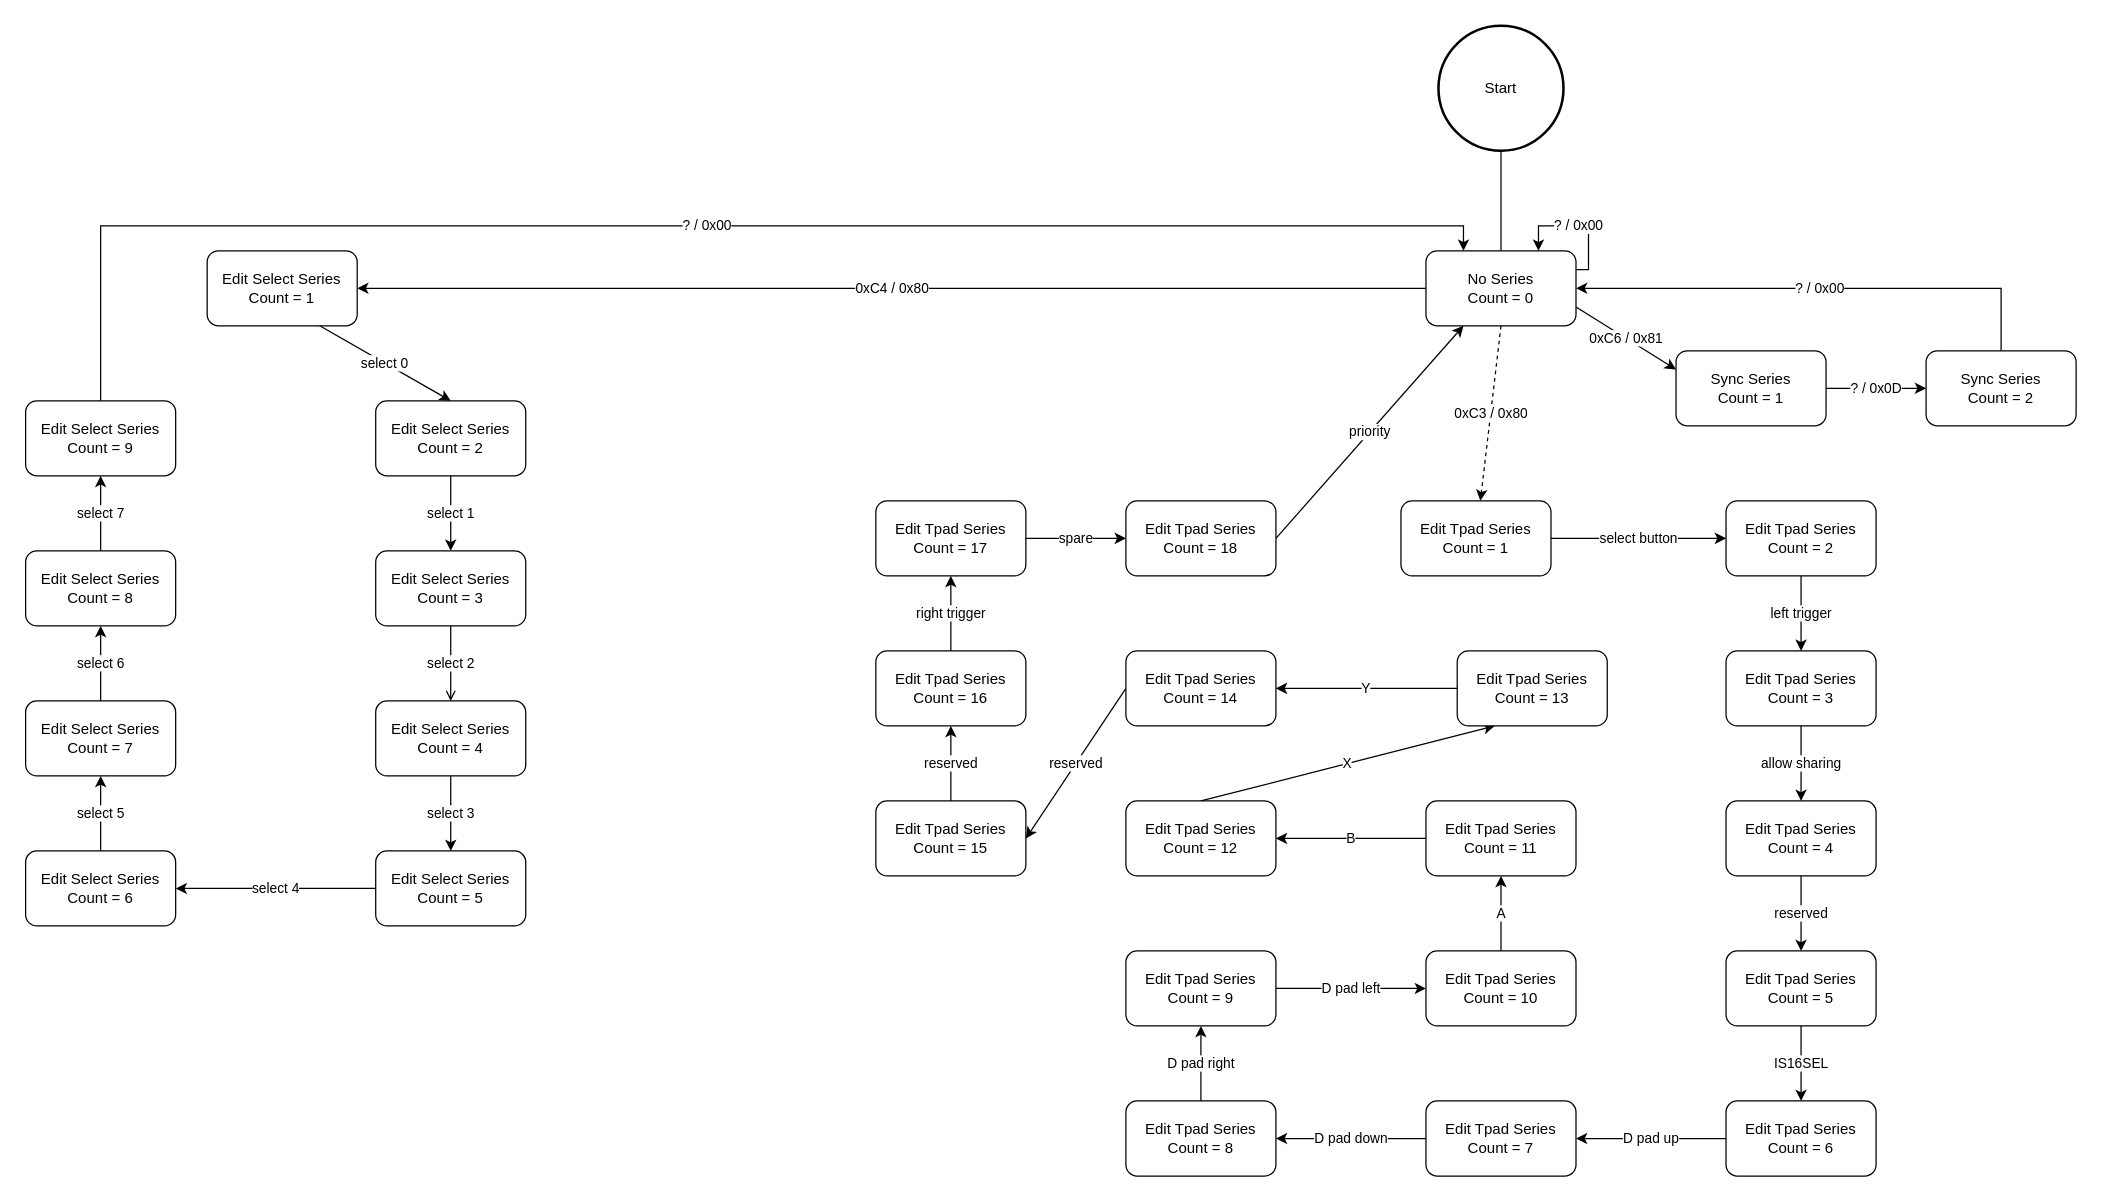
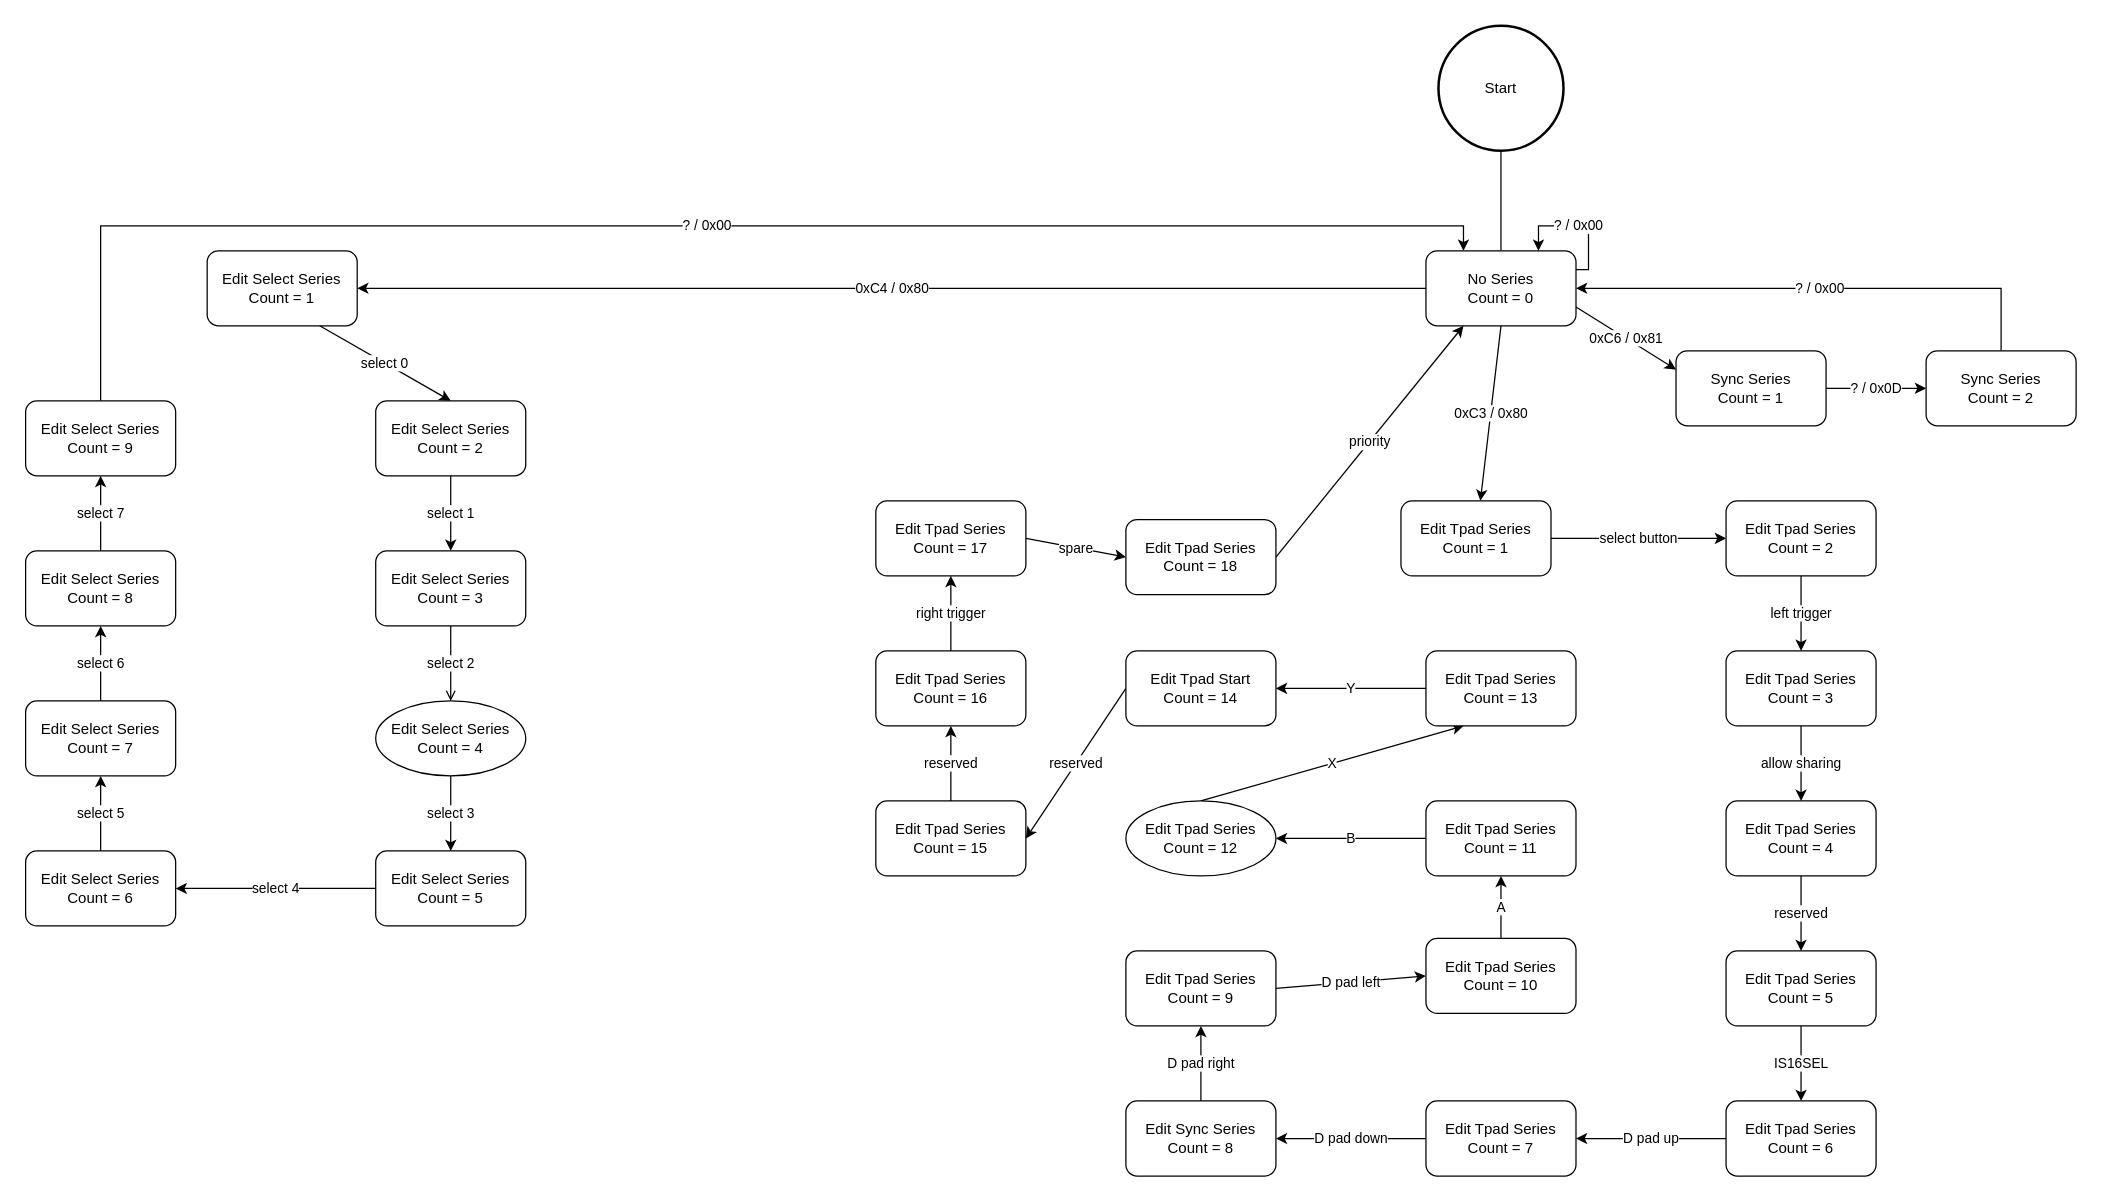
edge "No Series Count = 0" -> "Edit Tpad Series Count = 1": style dashed -> solid
node "Edit Tpad Series Count = 18": moved (1201, 538) -> (1201, 557)
node "Edit Tpad Series Count = 14": label "Edit Tpad Series Count = 14" -> "Edit Tpad Start Count = 14"
node "Edit Tpad Series Count = 13": moved (1532, 688) -> (1501, 688)
node "Edit Select Series Count = 4": shape rounded rectangle -> ellipse
node "Edit Tpad Series Count = 12": shape rounded rectangle -> ellipse
node "Edit Tpad Series Count = 10": moved (1501, 988) -> (1501, 976)
node "Edit Tpad Series Count = 8": label "Edit Tpad Series Count = 8" -> "Edit Sync Series Count = 8"
